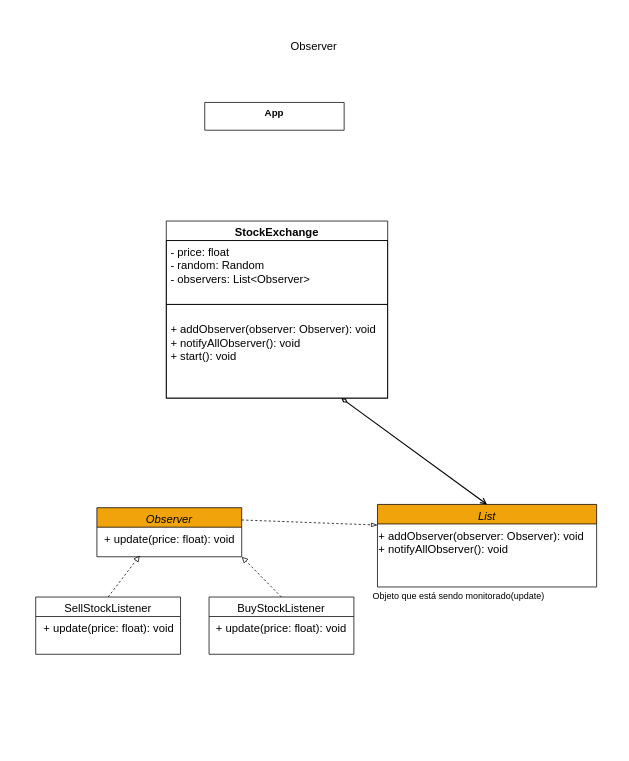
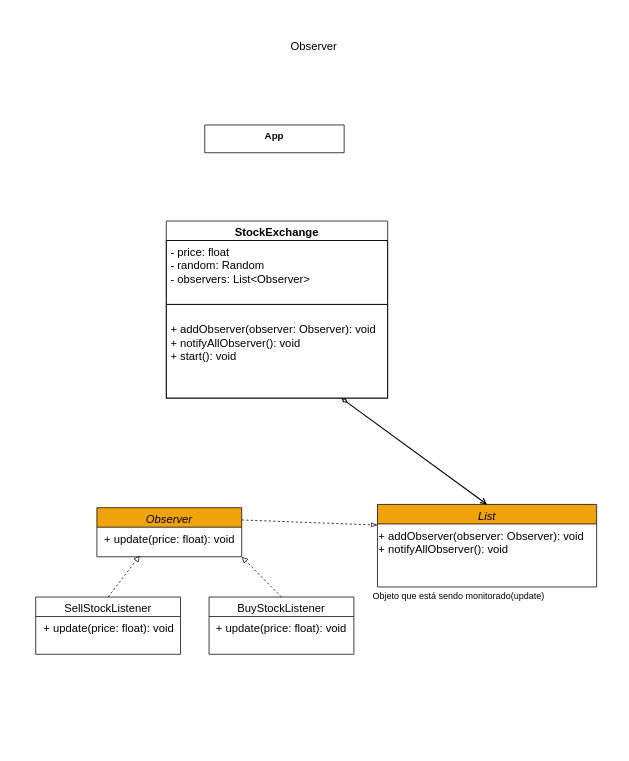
node "App": moved (274, 116) -> (274, 139)
